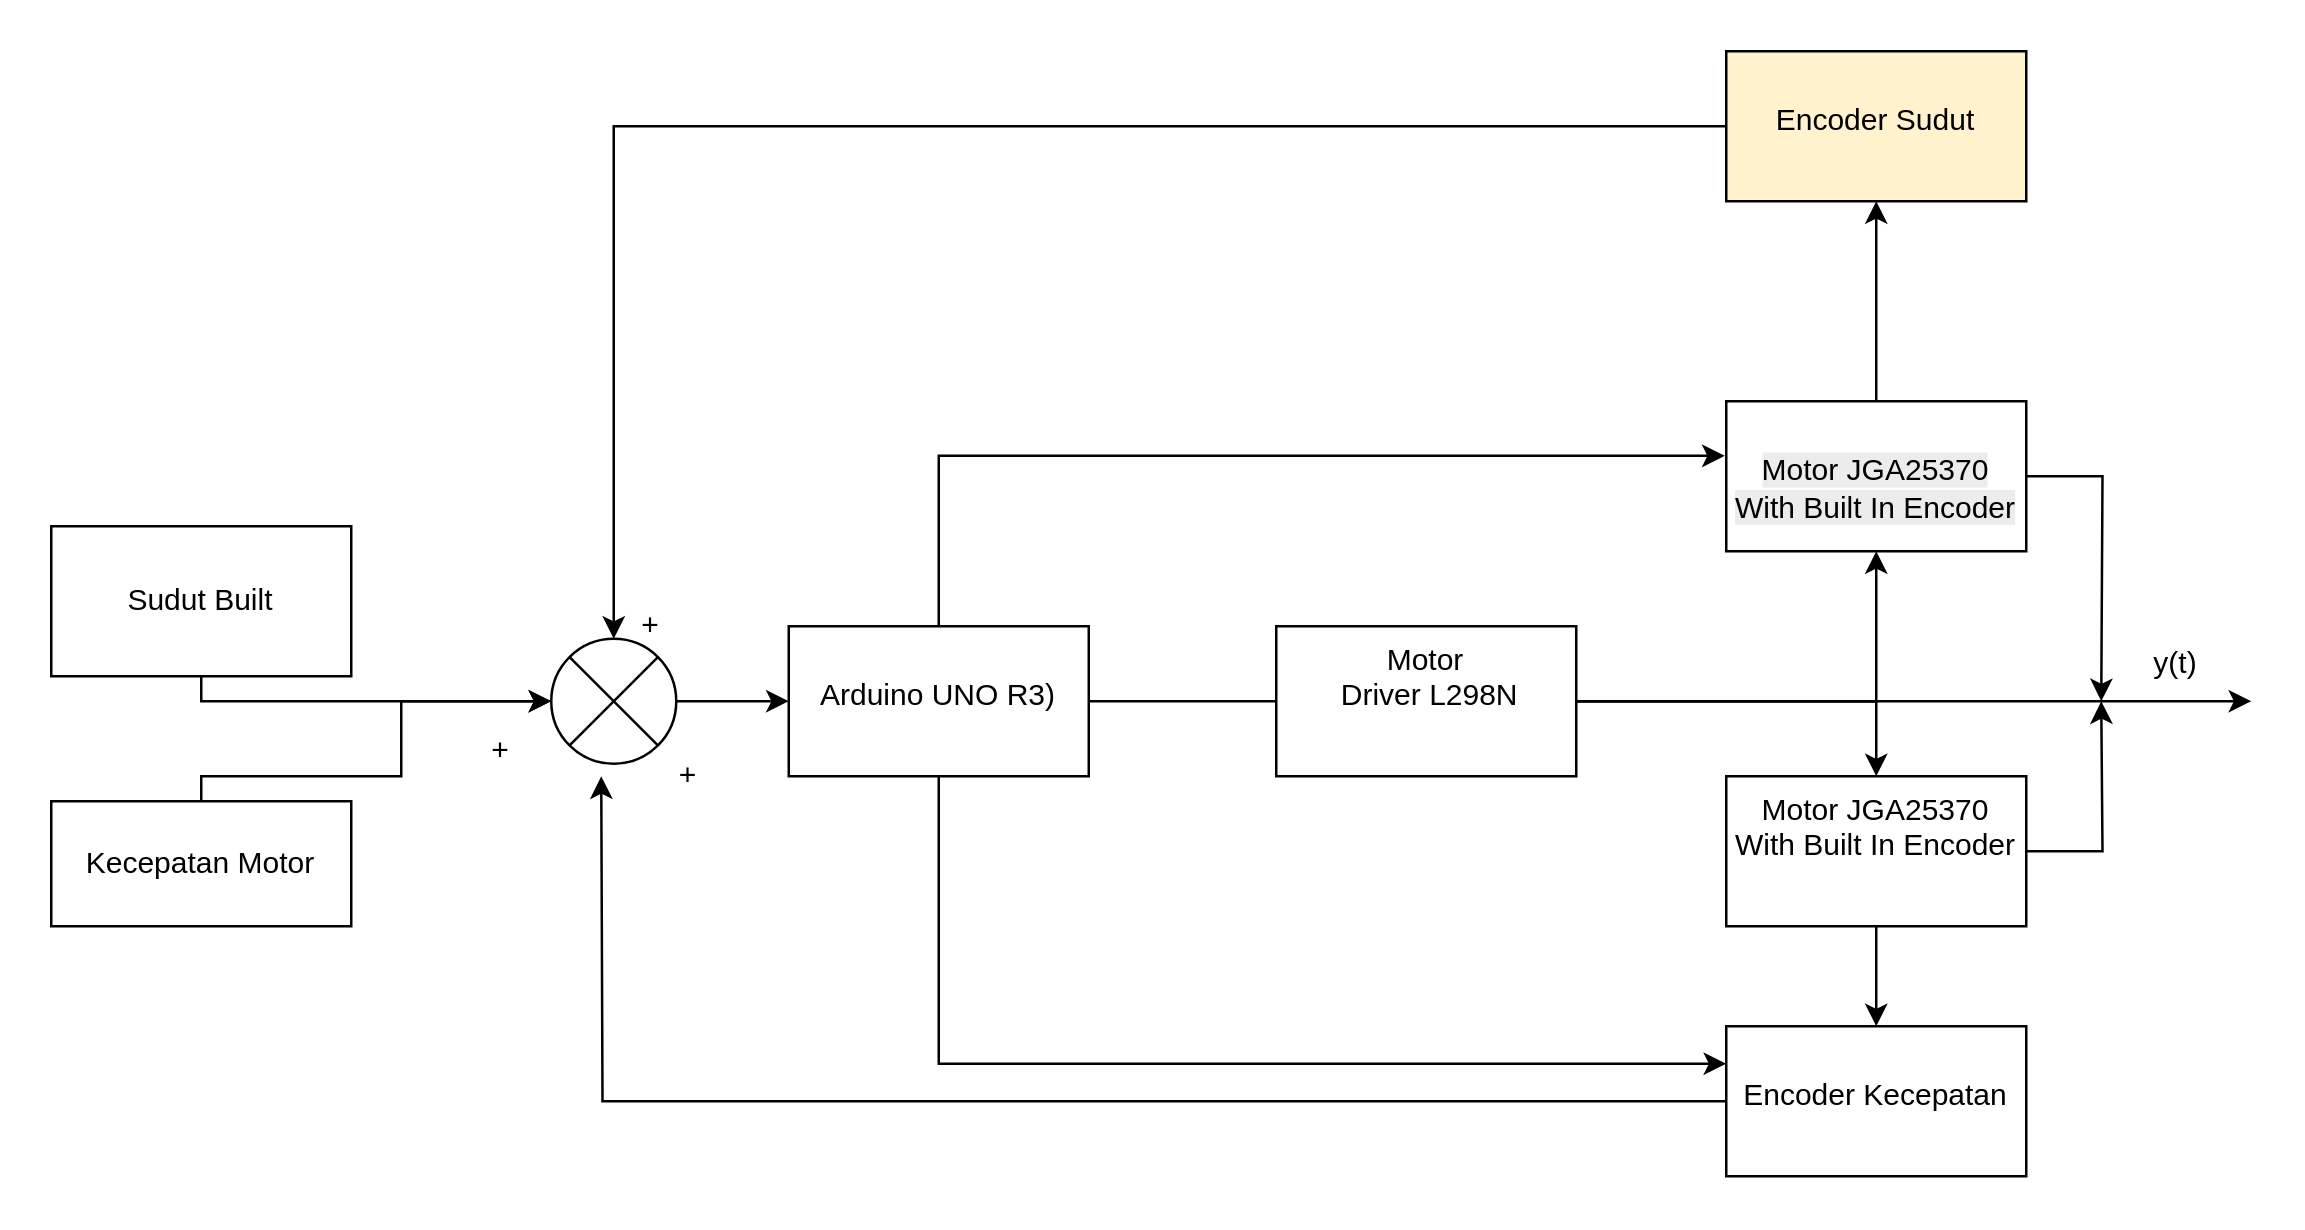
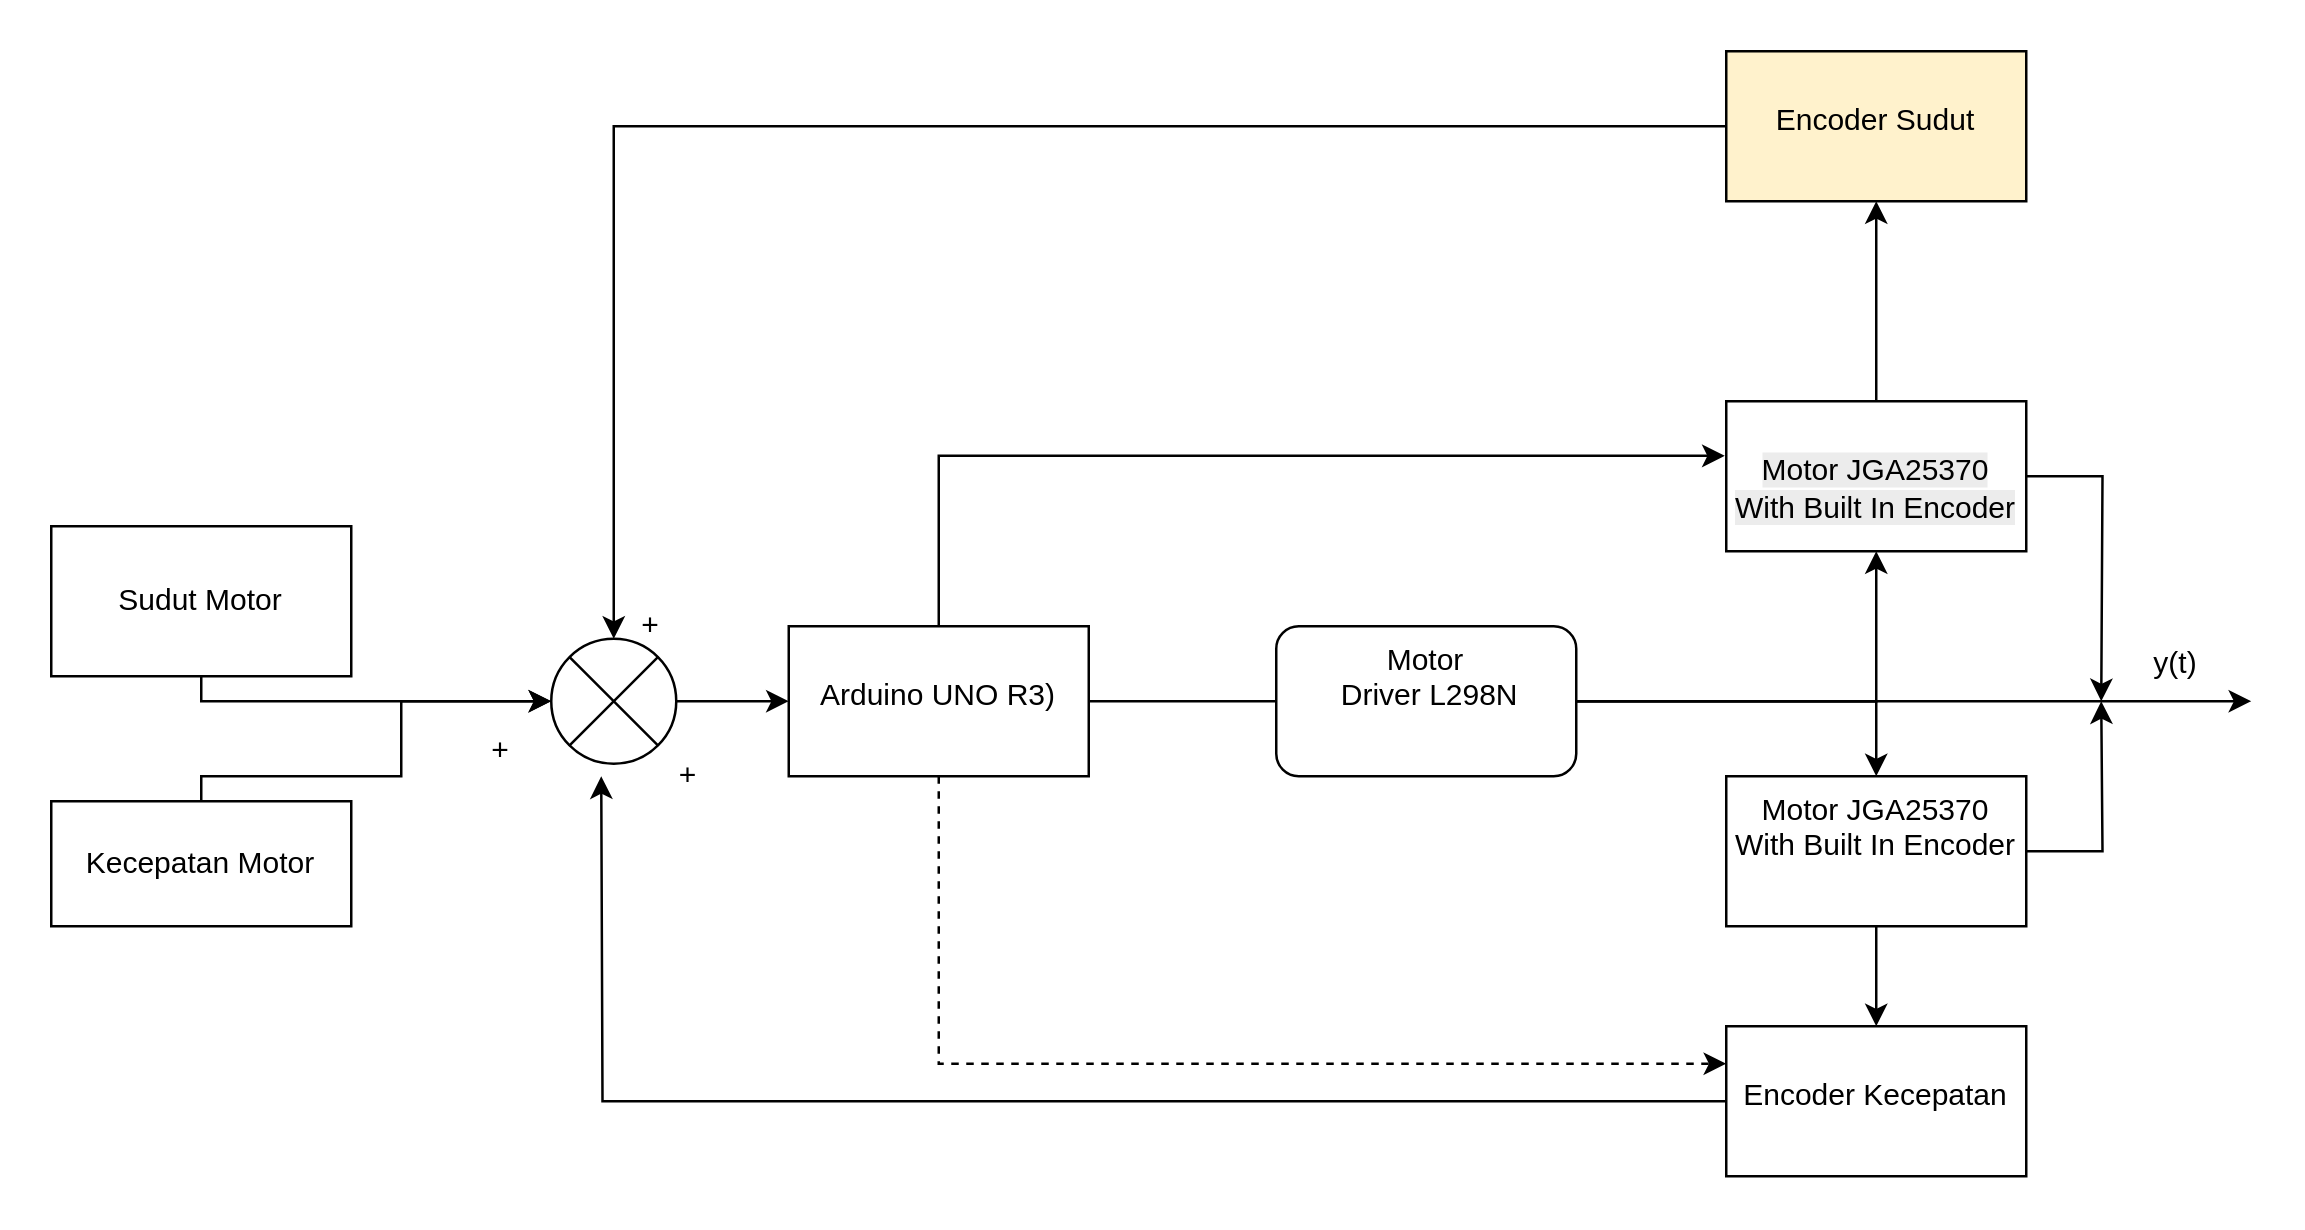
node "Sudut Built": label "Sudut Built" -> "Sudut Motor"
node "Motor Driver L298N": shape rectangle -> rounded rectangle
edge "Arduino UNO R3)" -> "Encoder Kecepatan": style solid -> dashed
